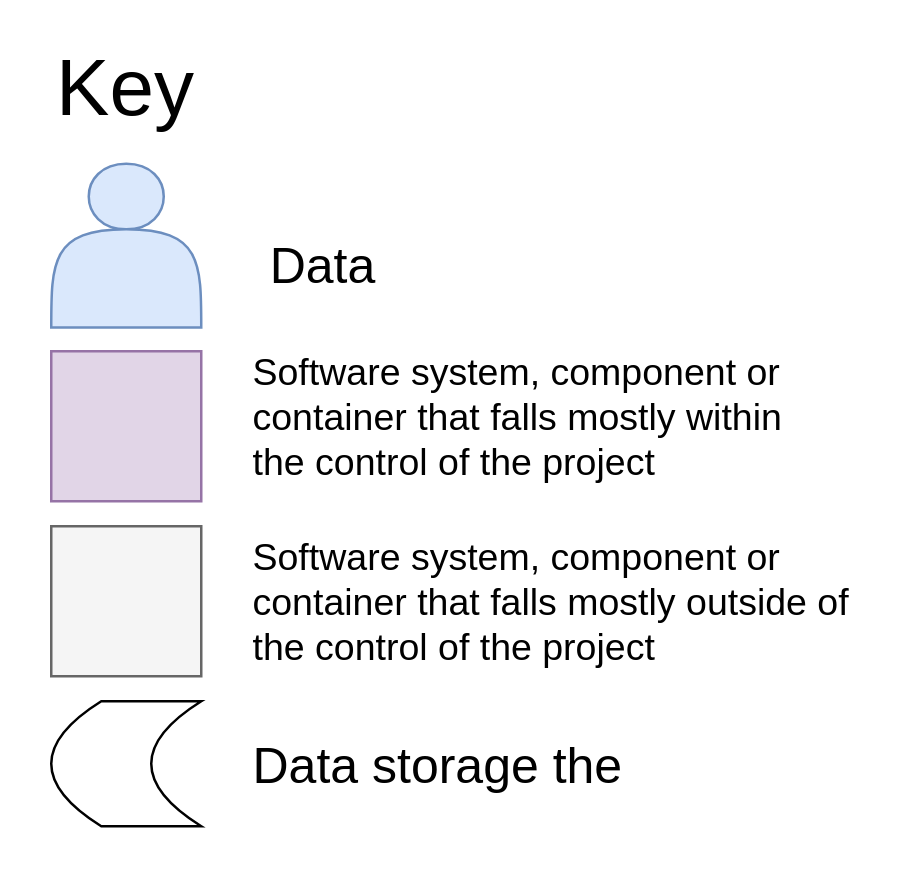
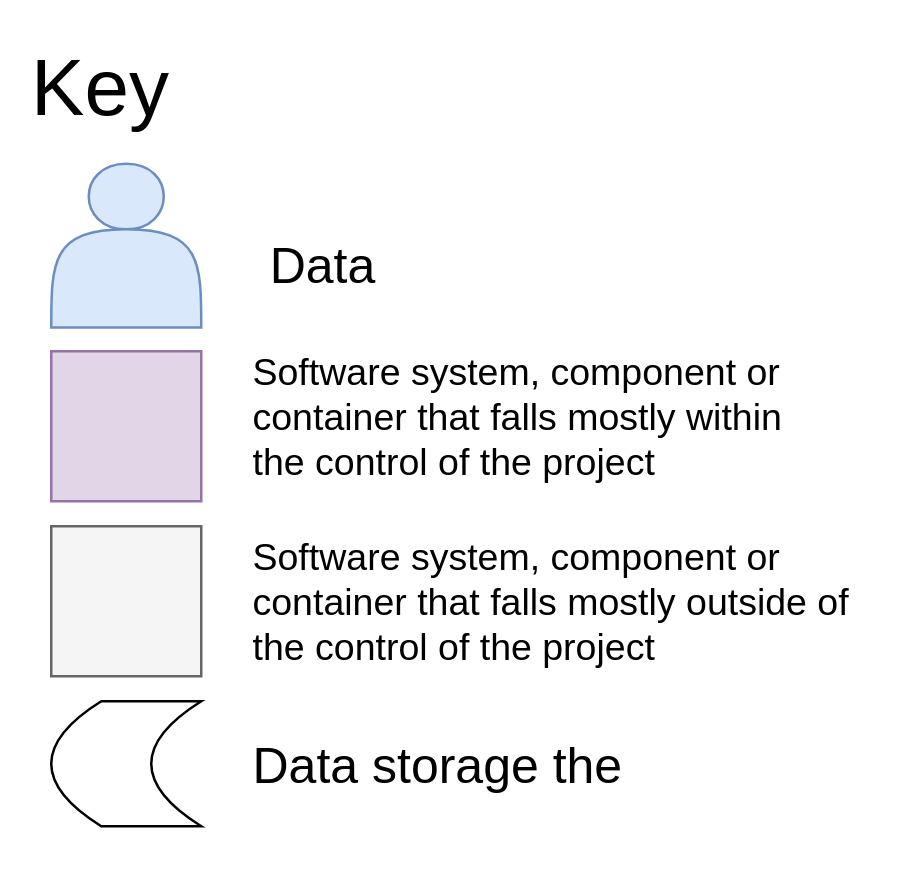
node "Key": moved (126, 89) -> (101, 89)
